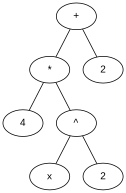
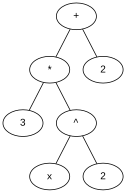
node "4": label "4" -> "3"
